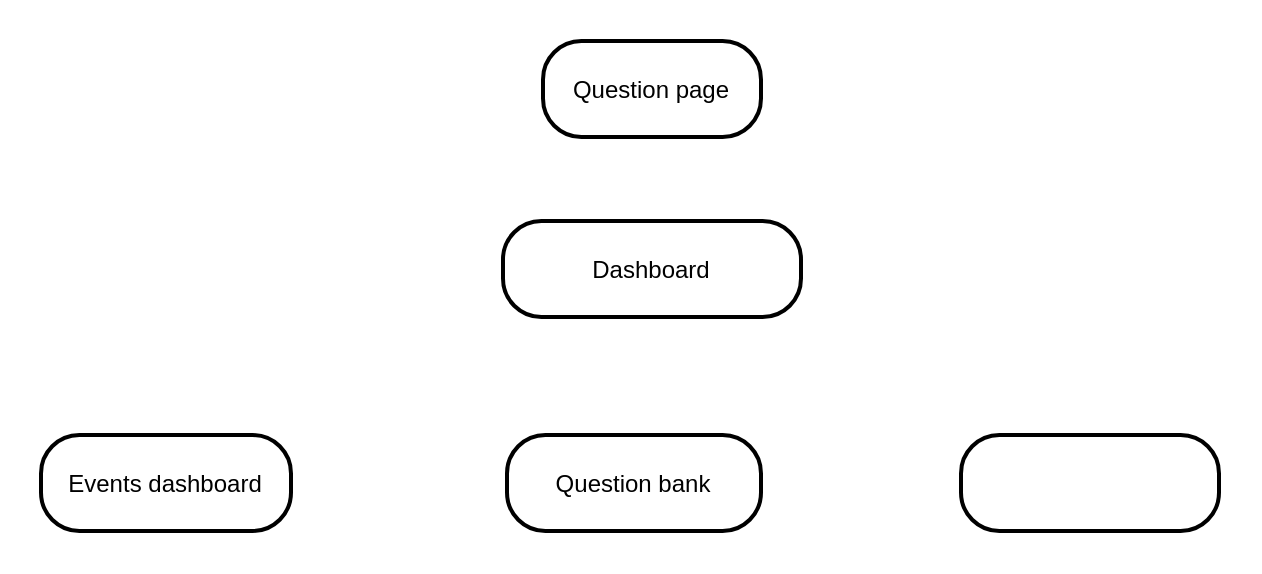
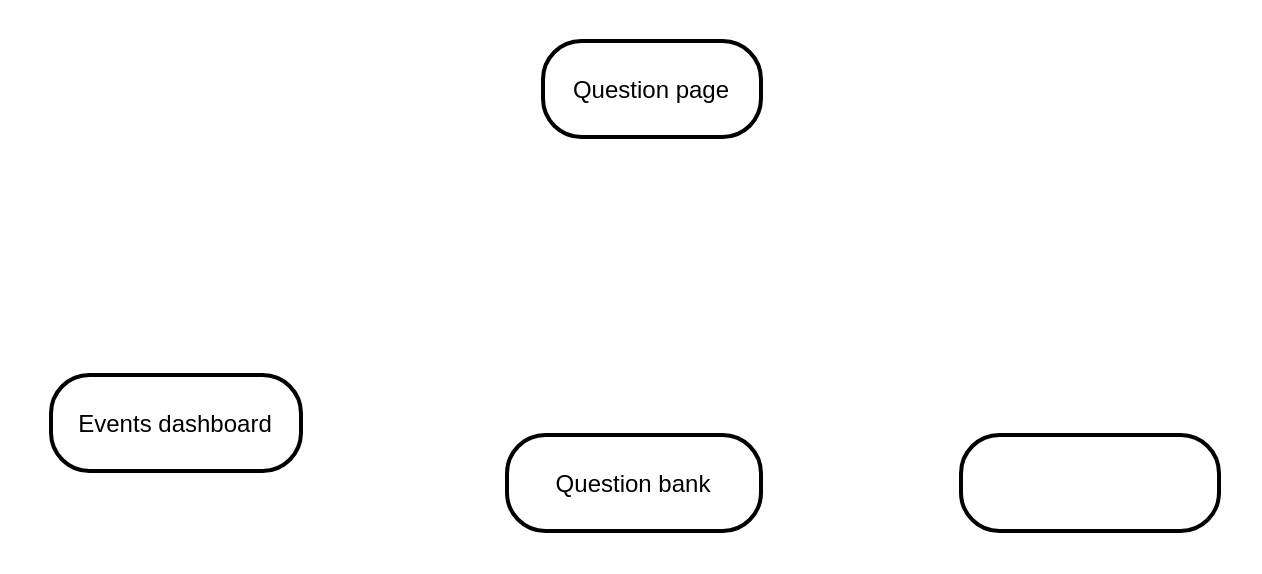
node "Dashboard": removed
node "Events dashboard": moved (166, 483) -> (176, 423)
